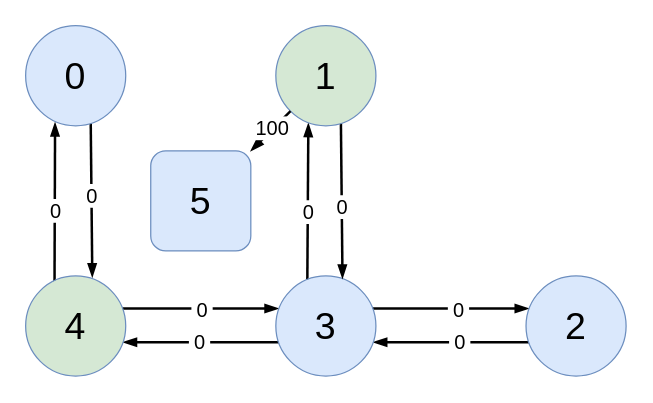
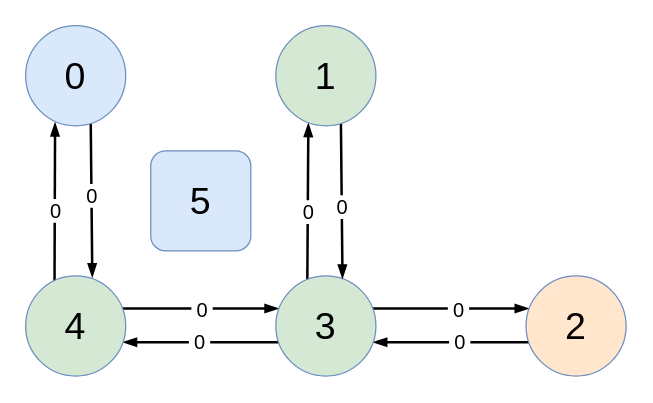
edge "1" -> "5": removed, label "100"
node "3": fillcolor #dae8fc -> #d5e8d4
node "2": fillcolor #dae8fc -> #ffe6cc
